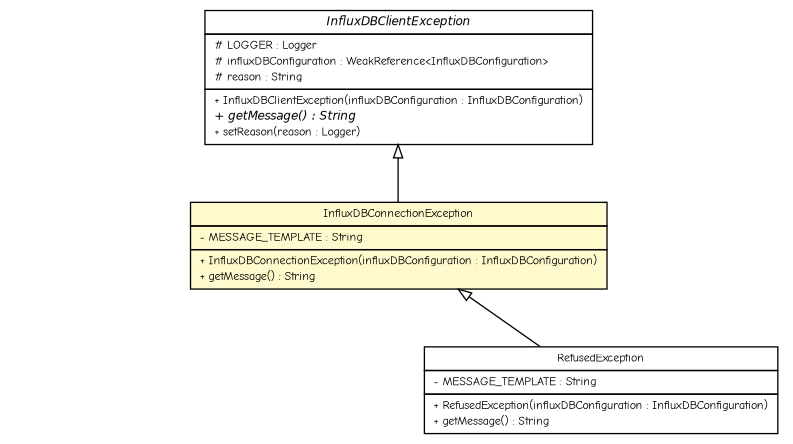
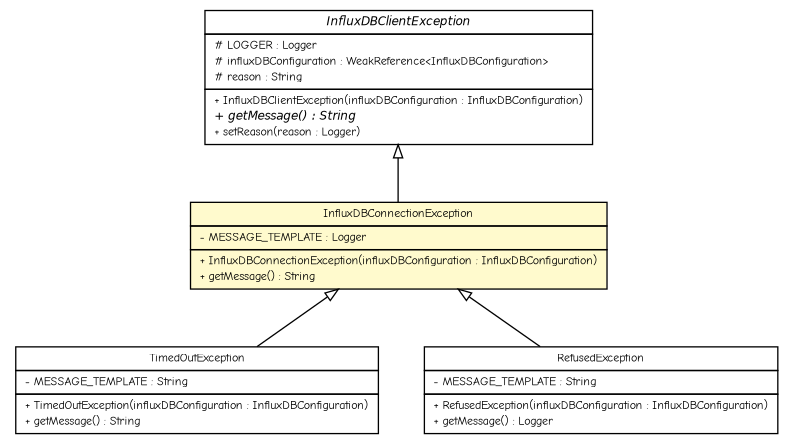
node "InfluxDBConnectionException": text "- MESSAGE_TEMPLATE : String" -> "- MESSAGE_TEMPLATE : Logger"
node "TimedOutException": added
node "RefusedException": text "+ getMessage() : String" -> "+ getMessage() : Logger"
